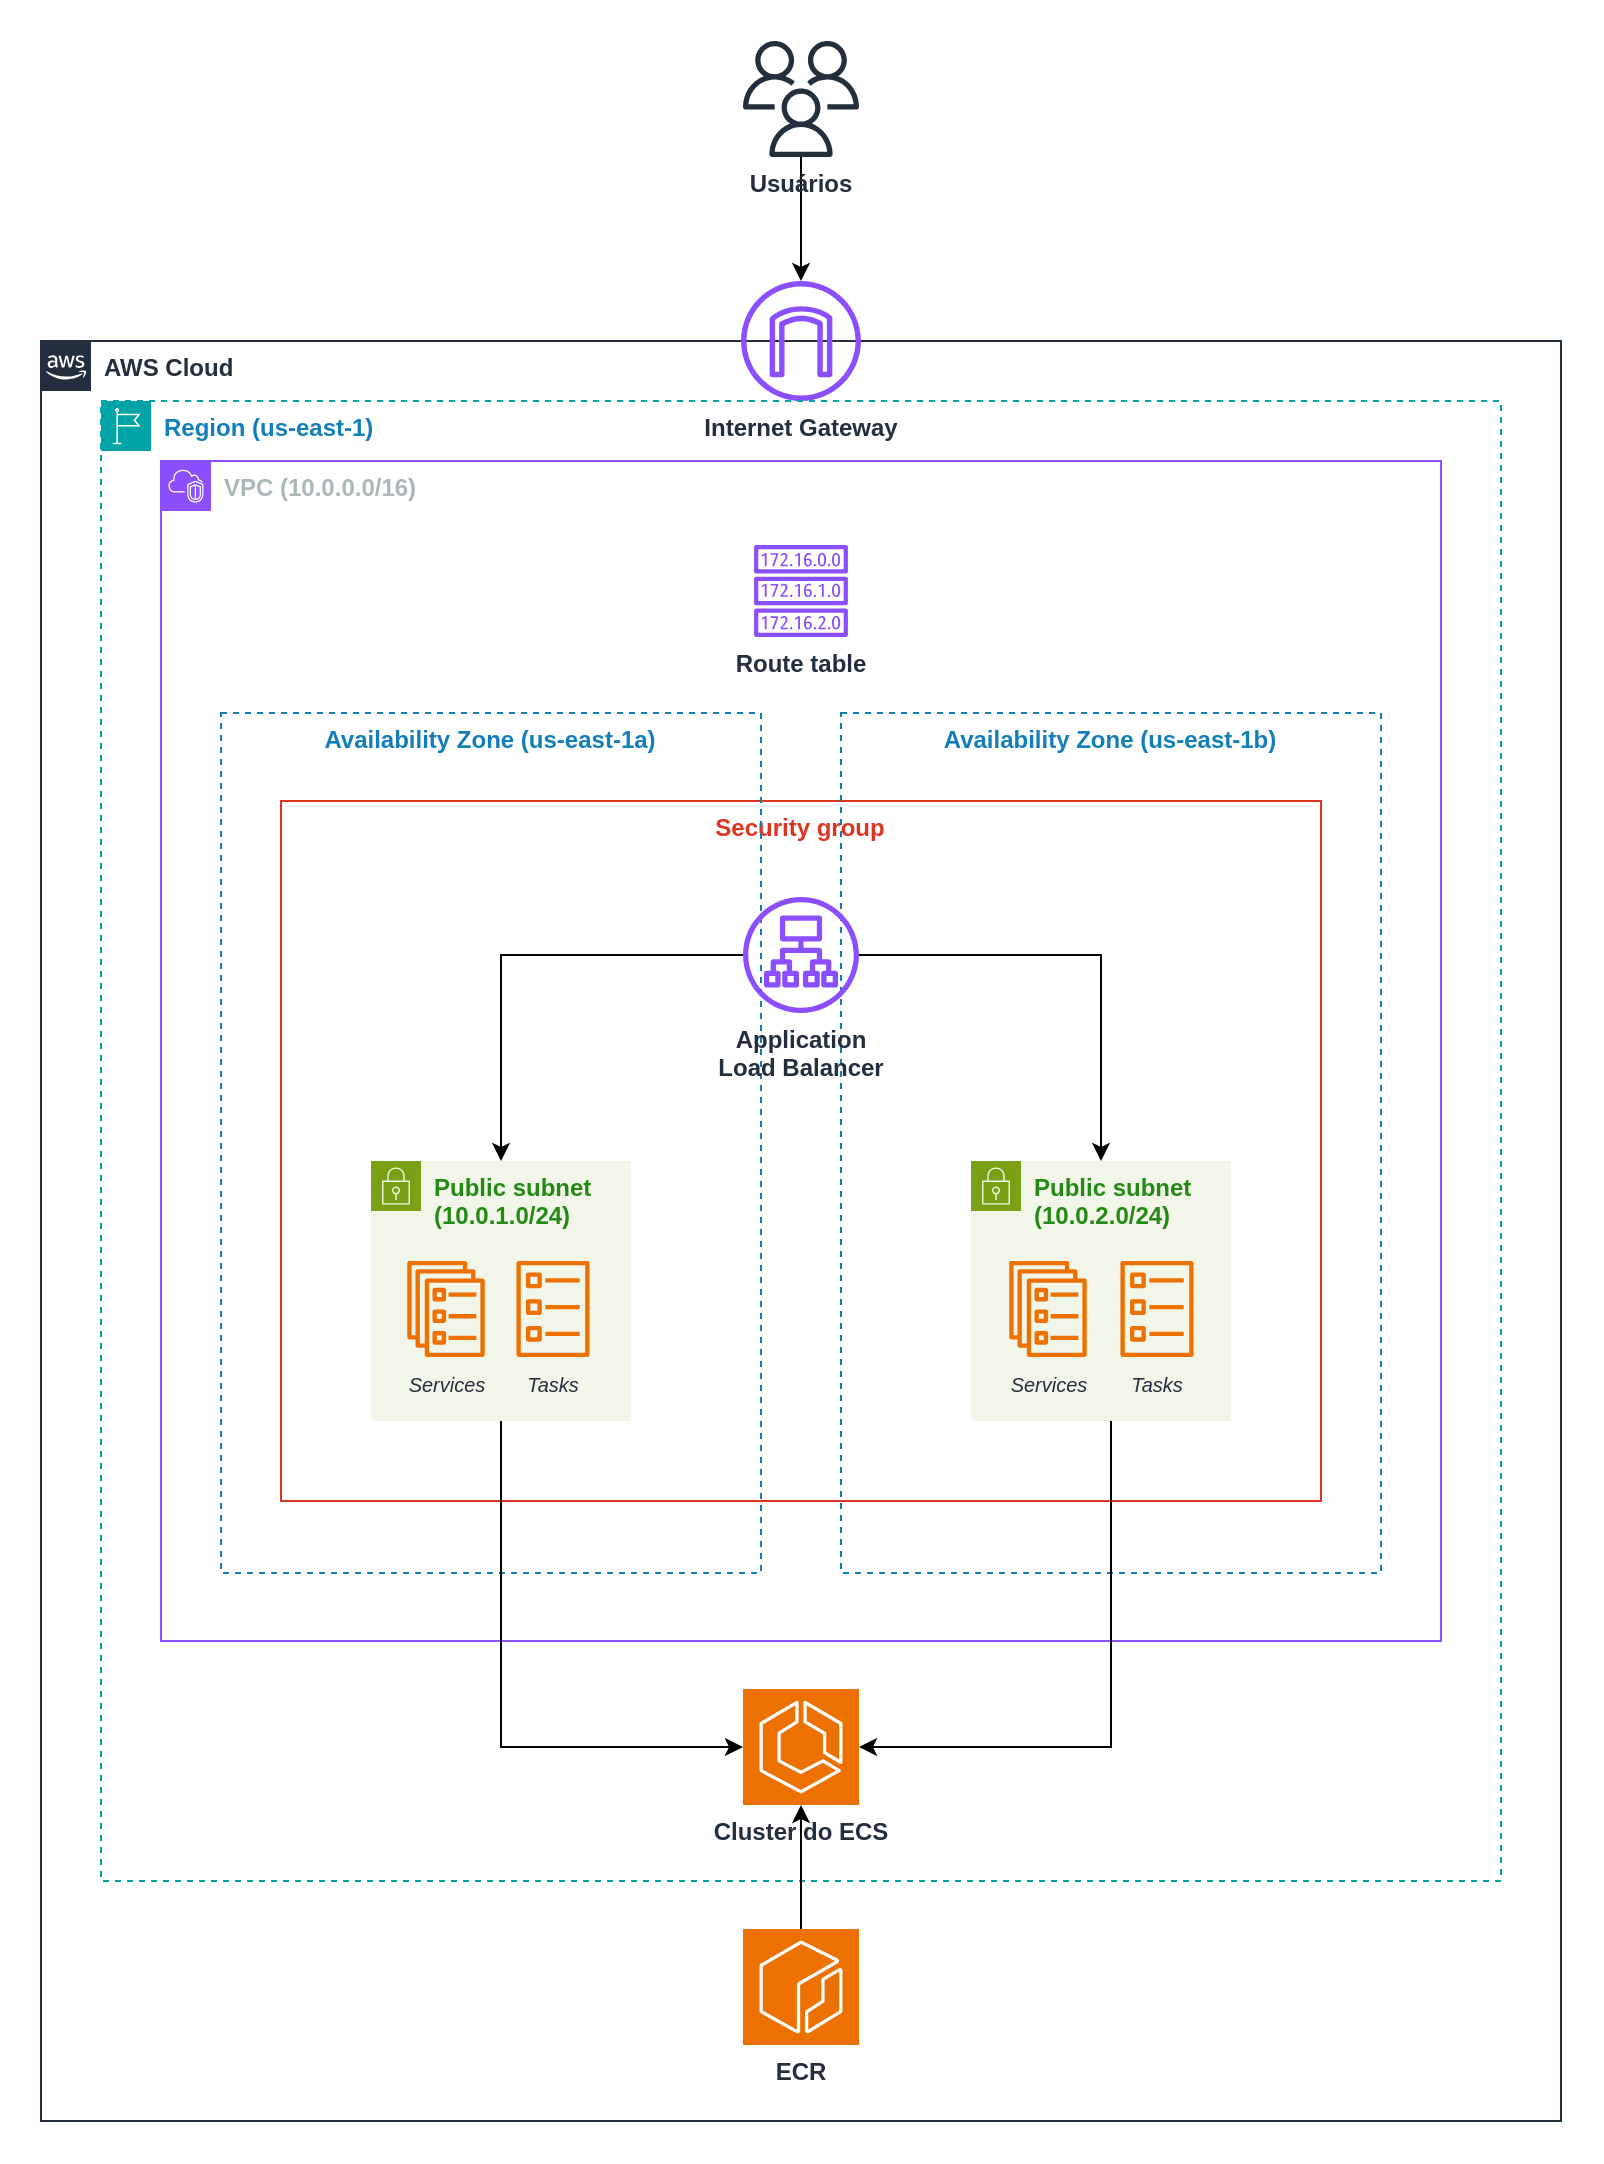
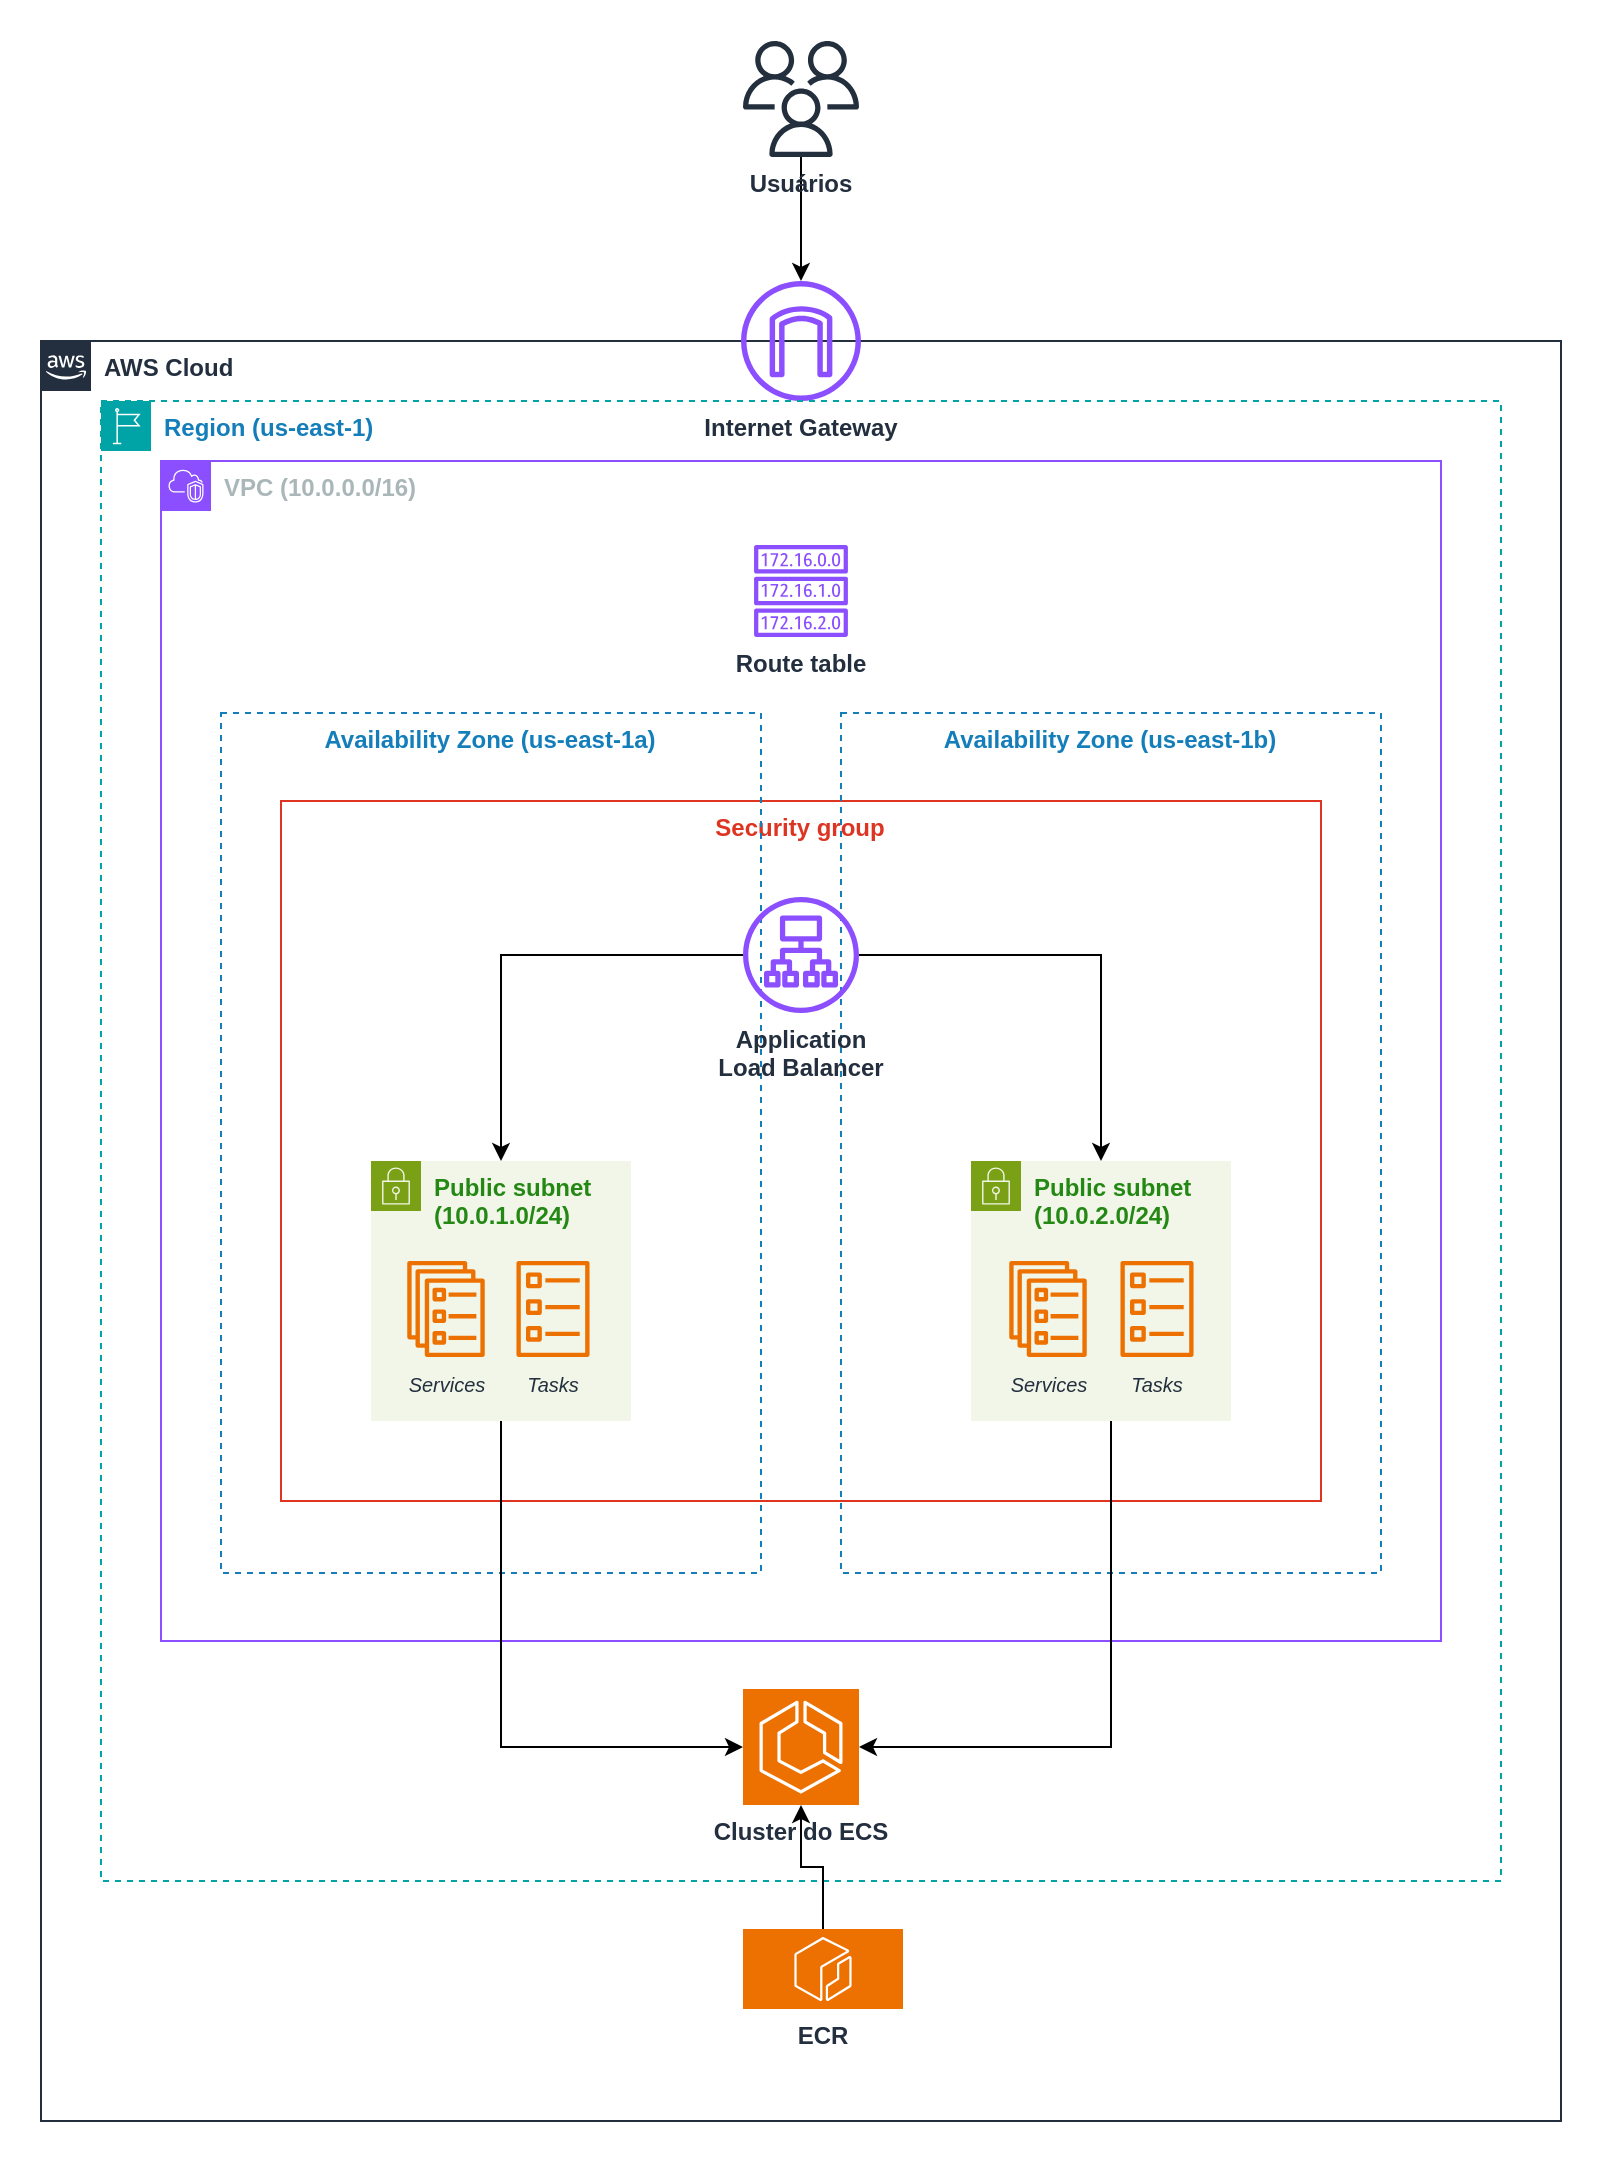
node "ECR": size 116x116 -> 160x80
